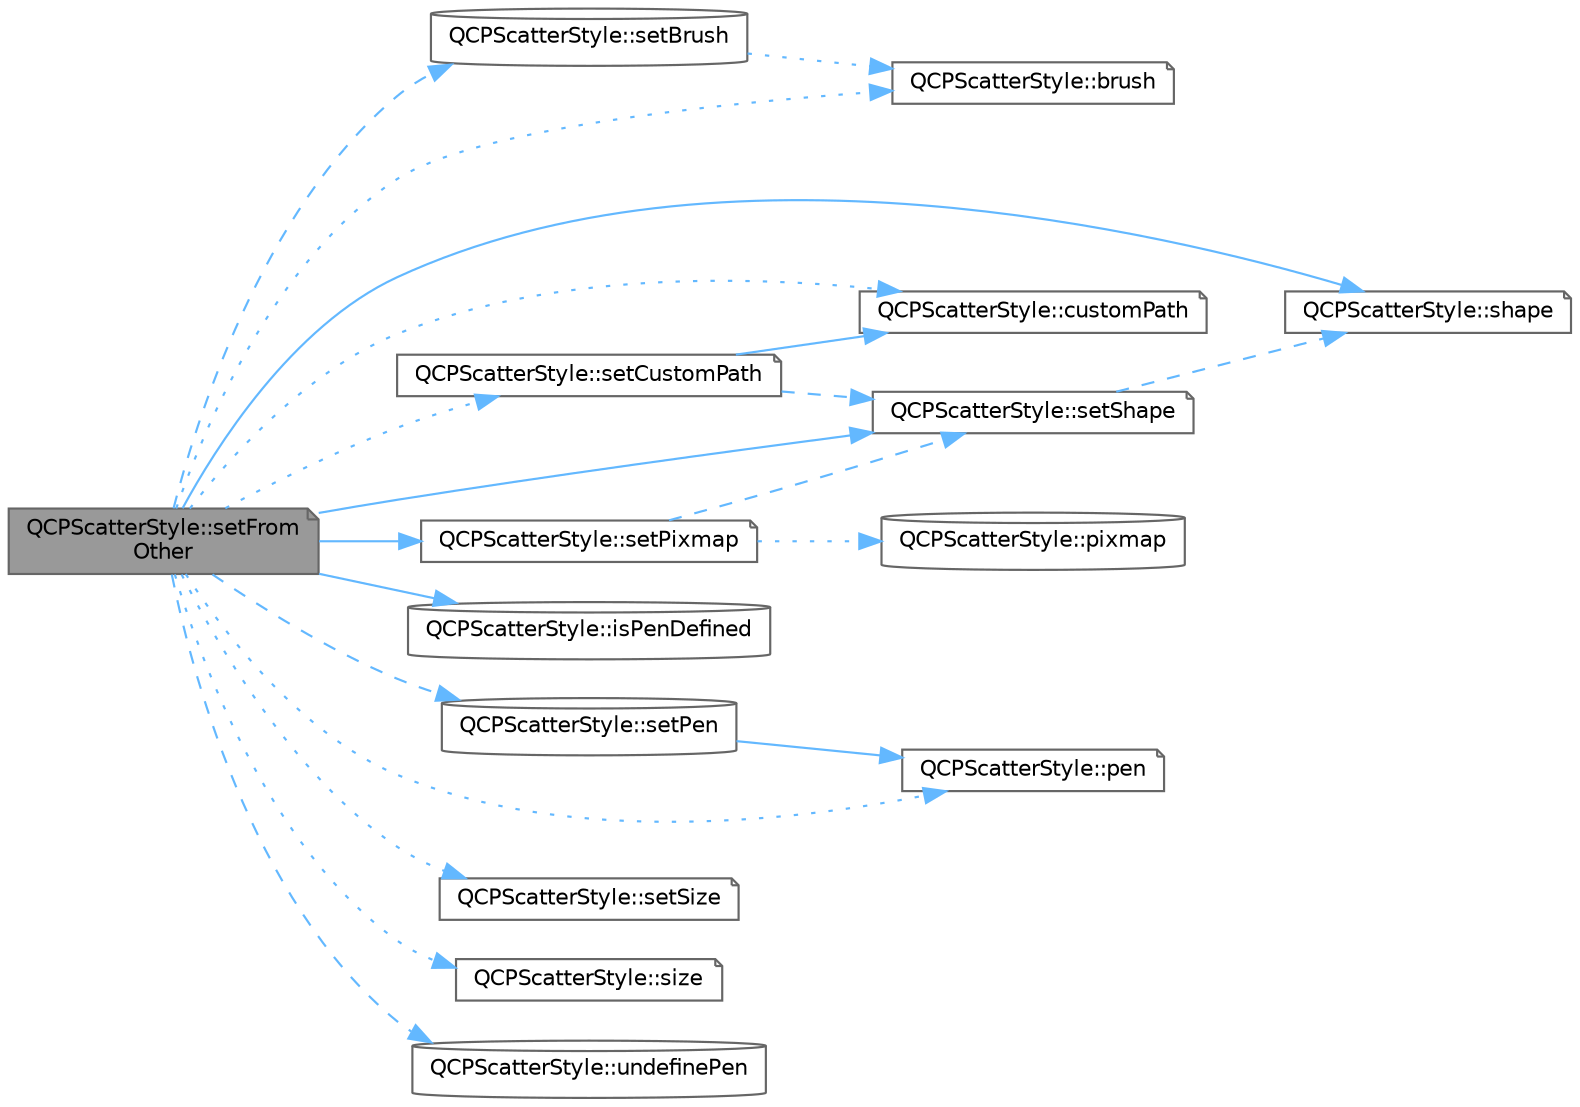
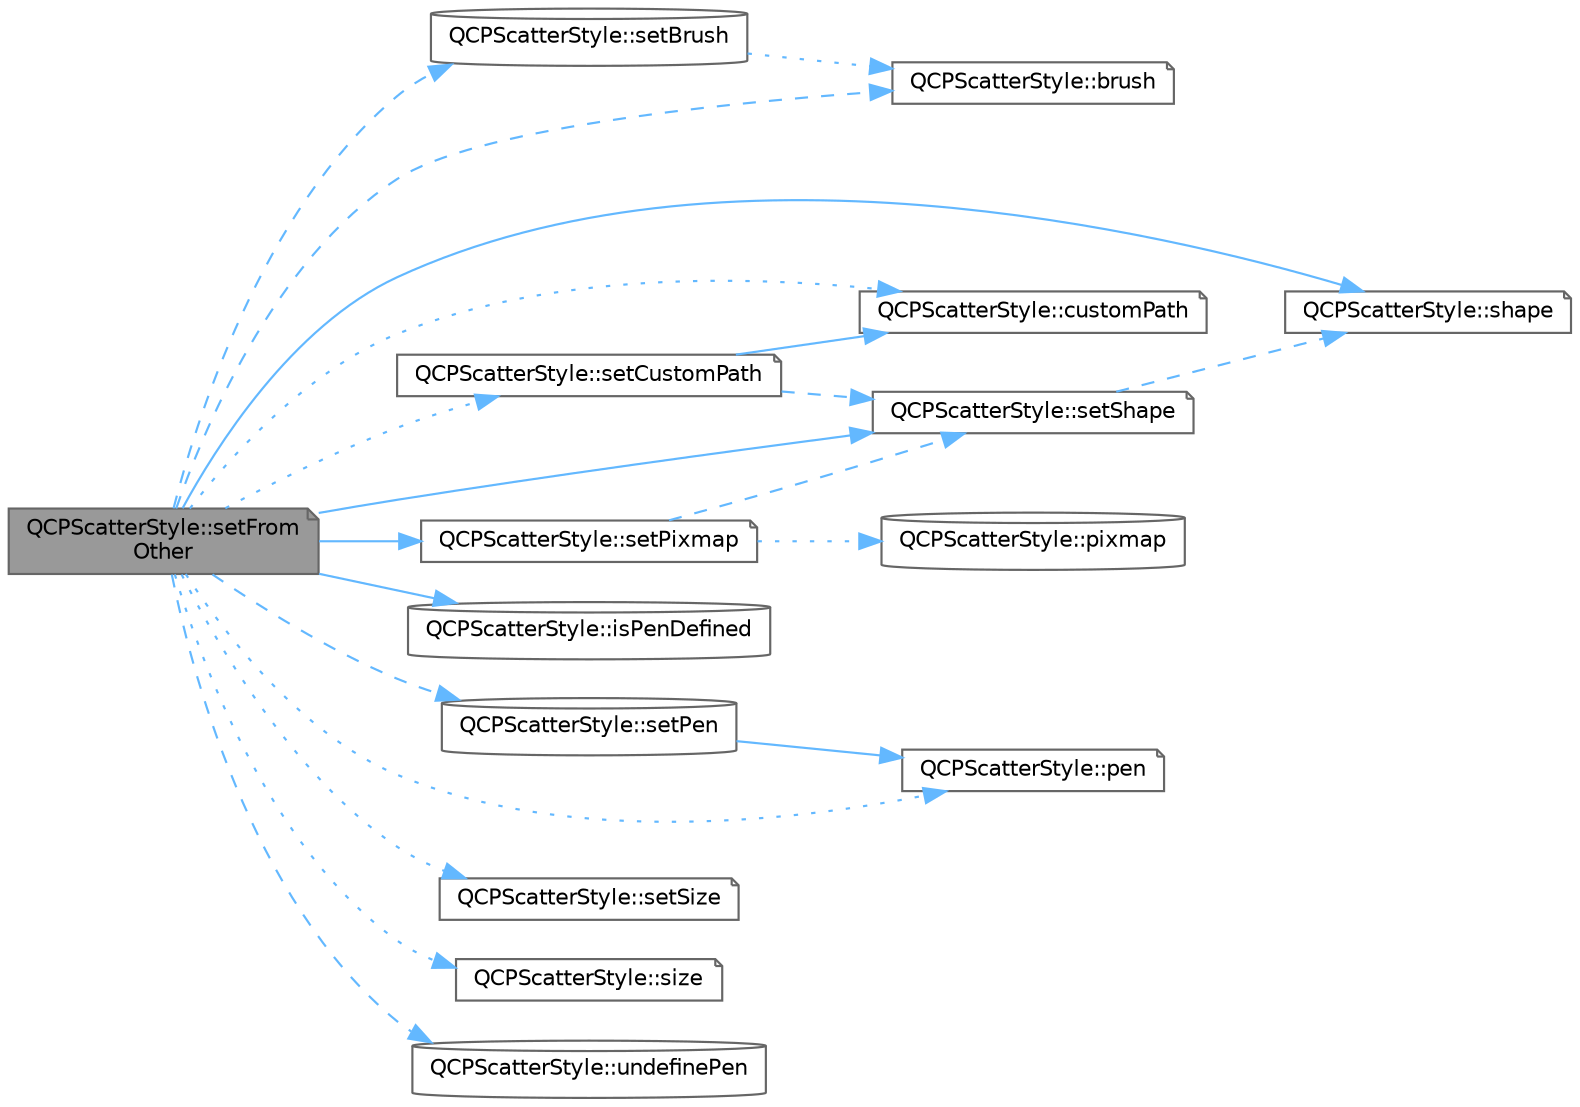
edge "QCPScatterStyle::setFrom Other" -> "QCPScatterStyle::brush": style dotted -> dashed
